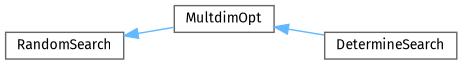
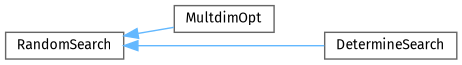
edge "DetermineSearch" -> "MultdimOpt": now "DetermineSearch" -> "RandomSearch"
